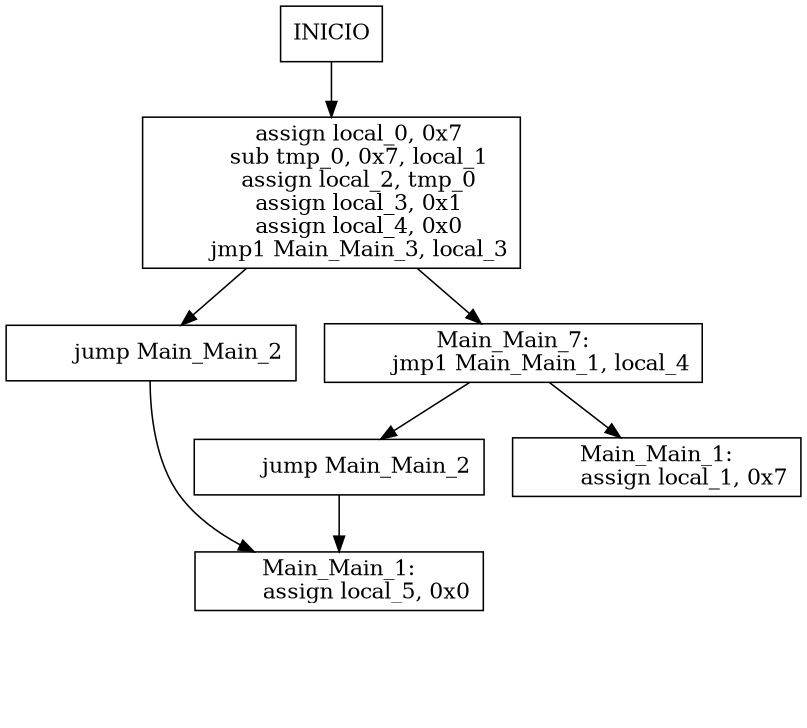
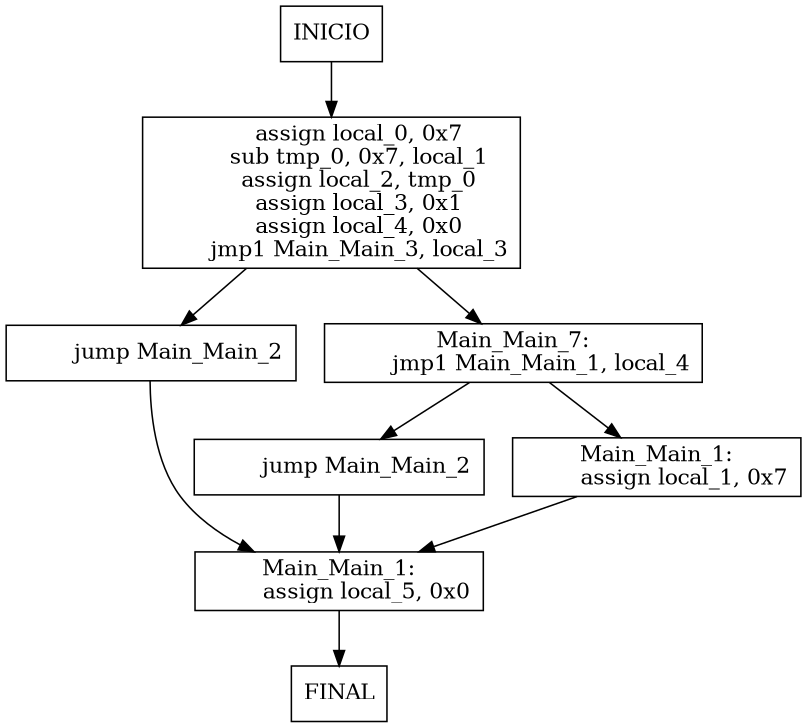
edge "Main_Main_1: assign local_1, 0x7" -> "Main_Main_1: assign local_5, 0x0": added
node "FINAL": added
